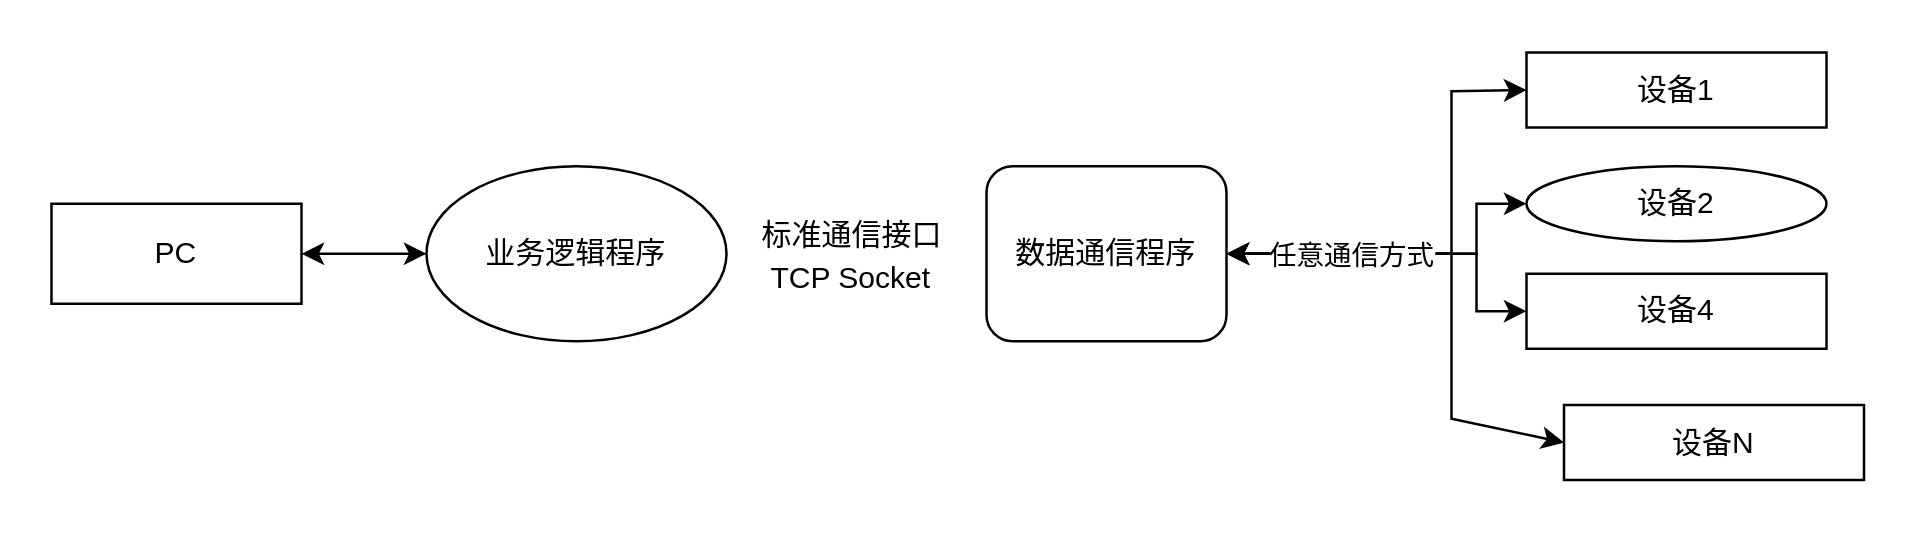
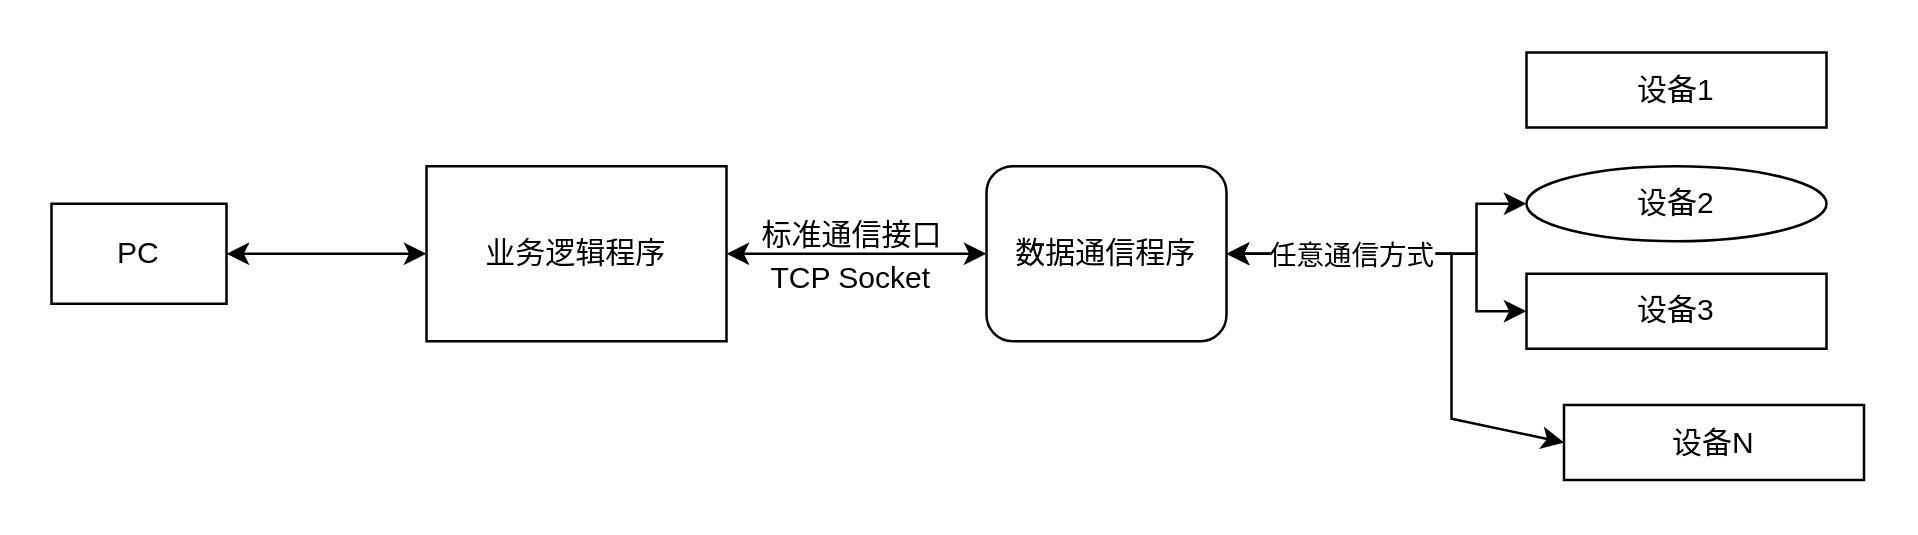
edge "设备1" -- "数据通信程序": removed
node "PC": size 250x100 -> 175x100
node "业务逻辑程序": shape ellipse -> rectangle
edge "业务逻辑程序" -- "数据通信程序": added
node "设备4": label "设备4" -> "设备3"
